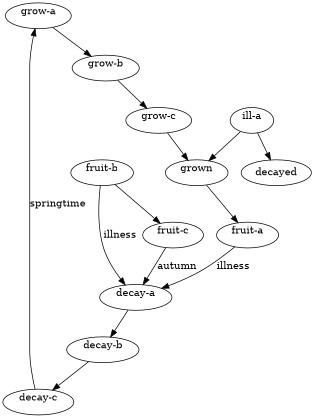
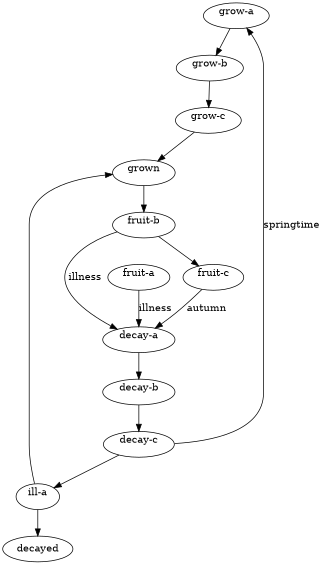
edge "grown" -> "fruit-a": now "grown" -> "fruit-b"
edge "decay-c" -> "ill-a": added
